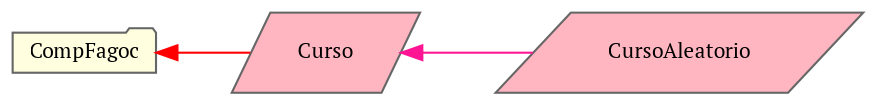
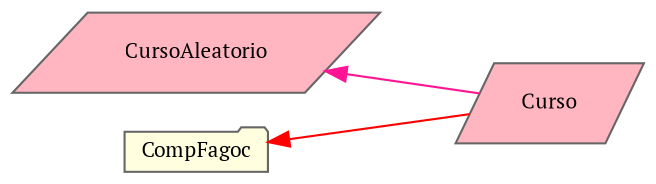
edge "CursoAleatorio" -> "Curso": reversed
